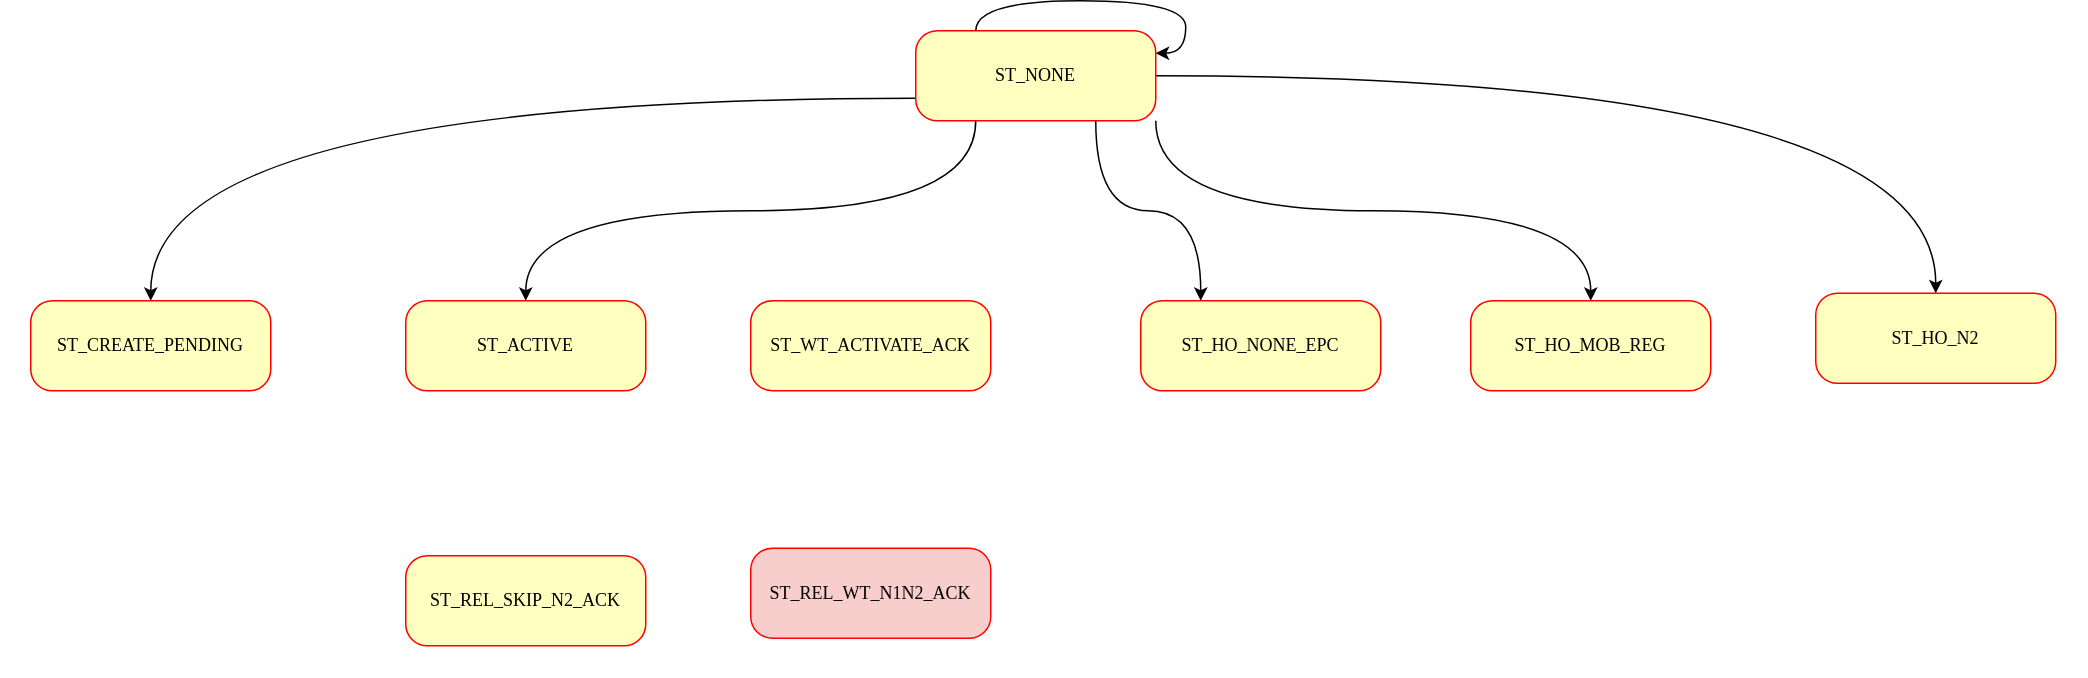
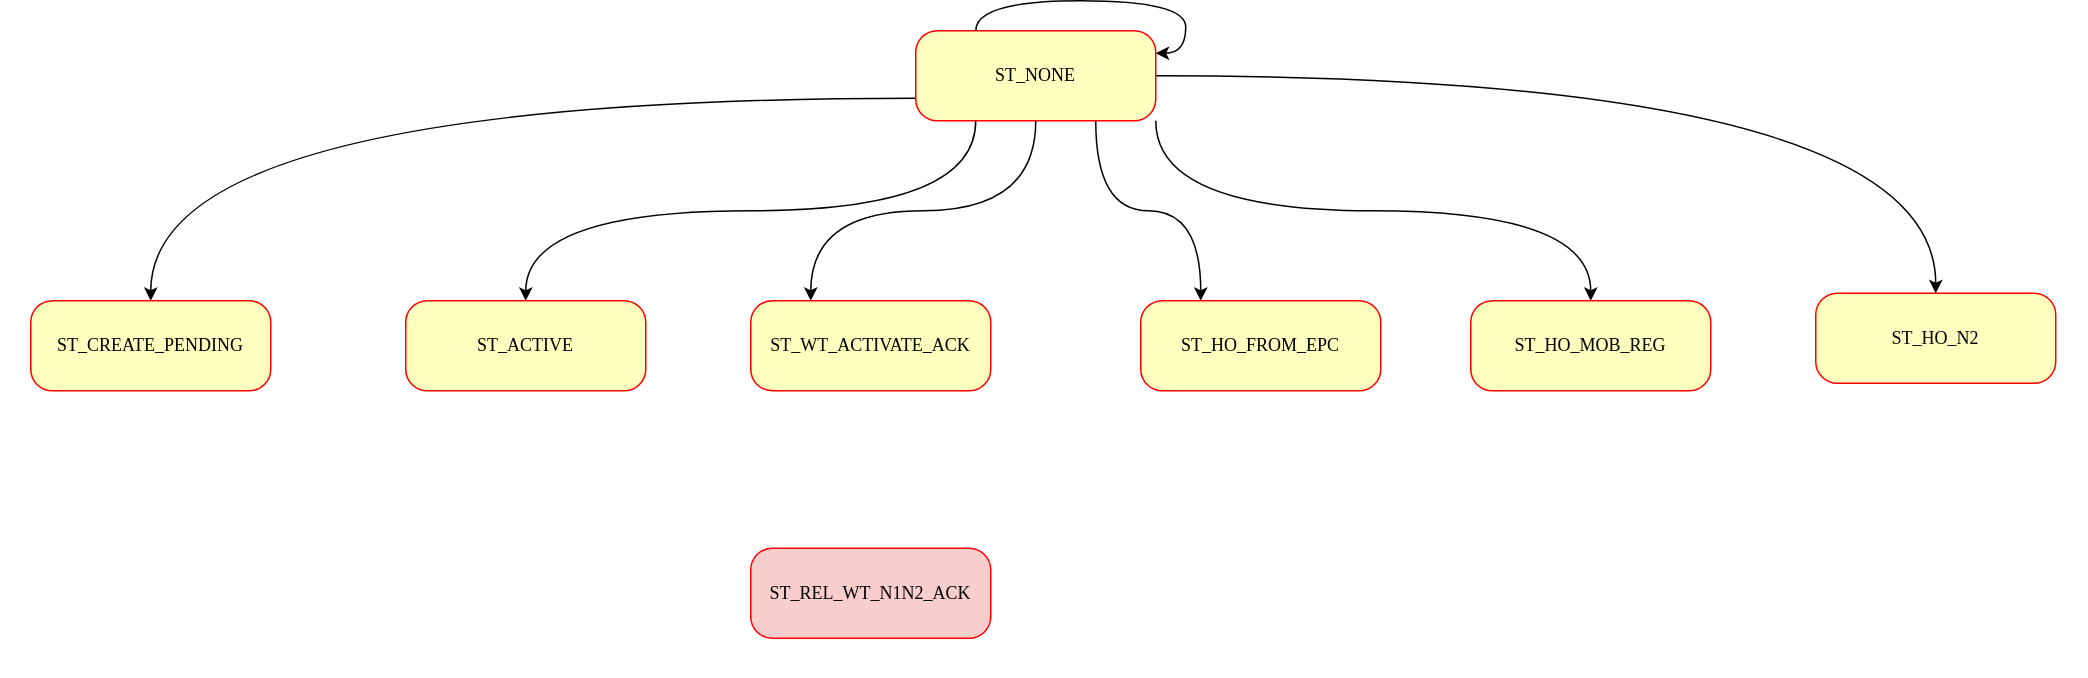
edge "ST_NONE" -> "ST_WT_ACTIVATE_ACK": added
node "ST_HO_NONE_EPC": label "ST_HO_NONE_EPC" -> "ST_HO_FROM_EPC"
node "ST_REL_SKIP_N2_ACK": removed
